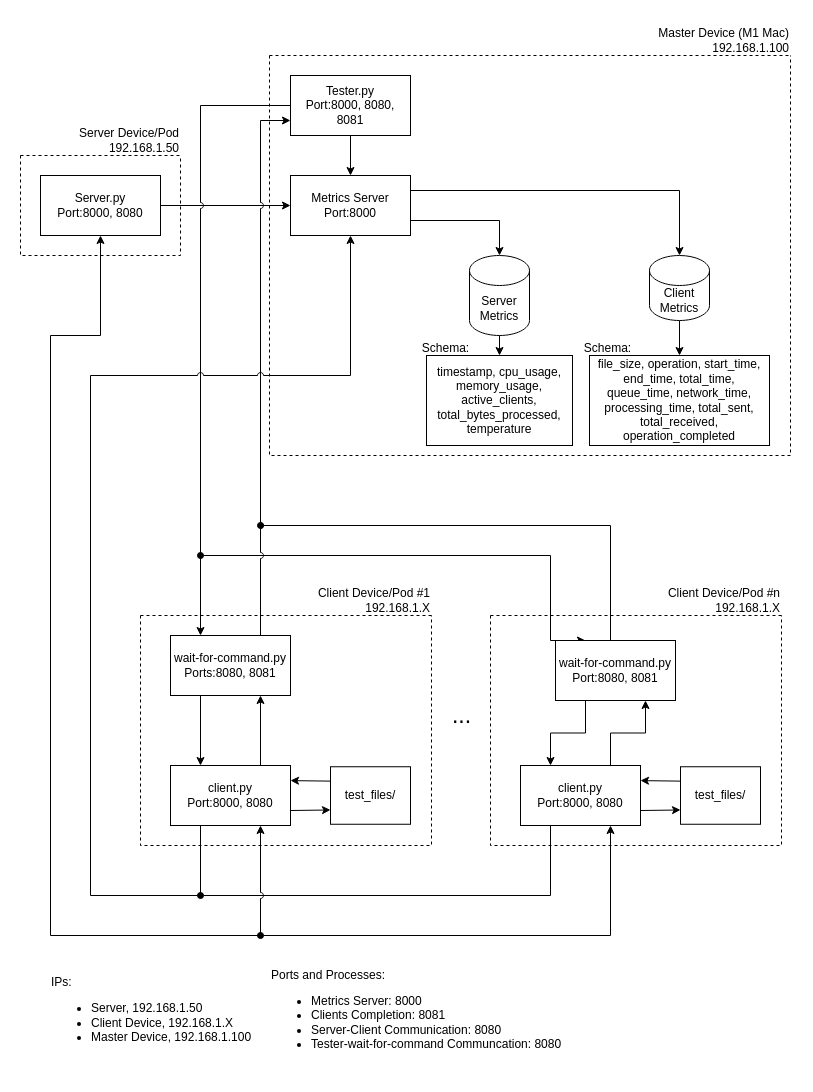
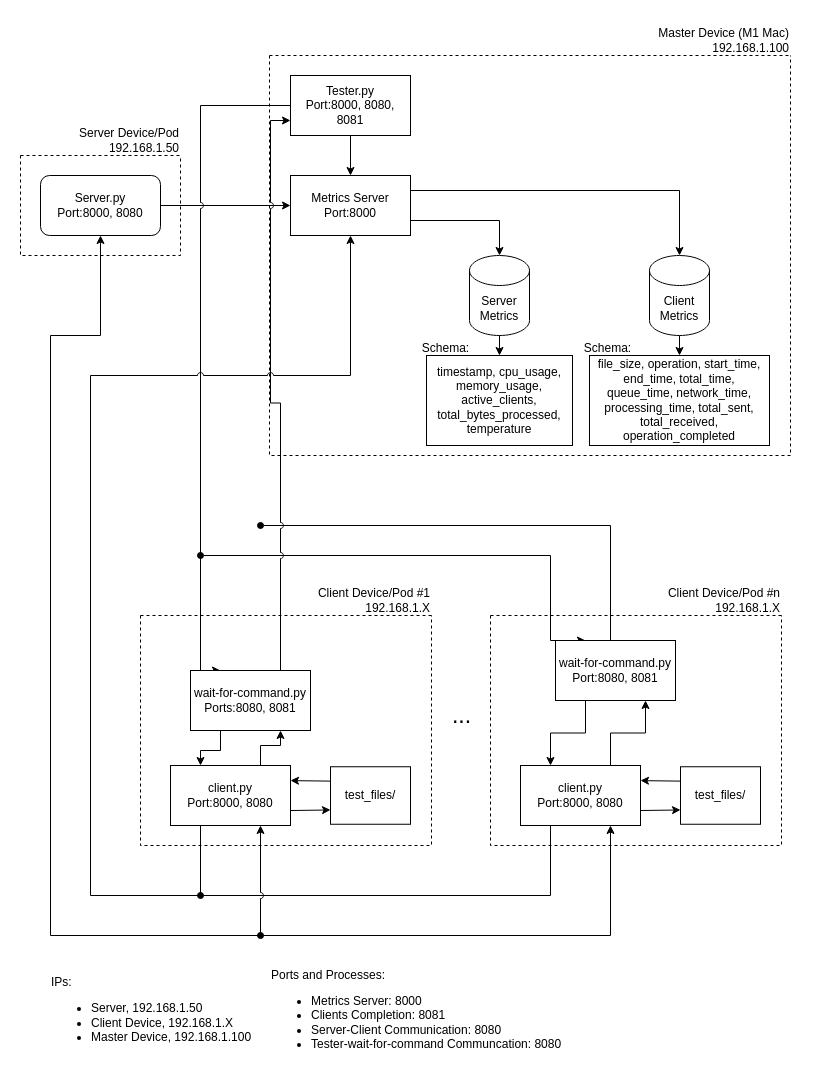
node "Server.py Port:8000, 8080": shape rectangle -> rounded rectangle
node "Client Metrics": size 60x65 -> 60x80
node "wait-for-command.py Ports:8080, 8081": moved (231, 666) -> (251, 701)
